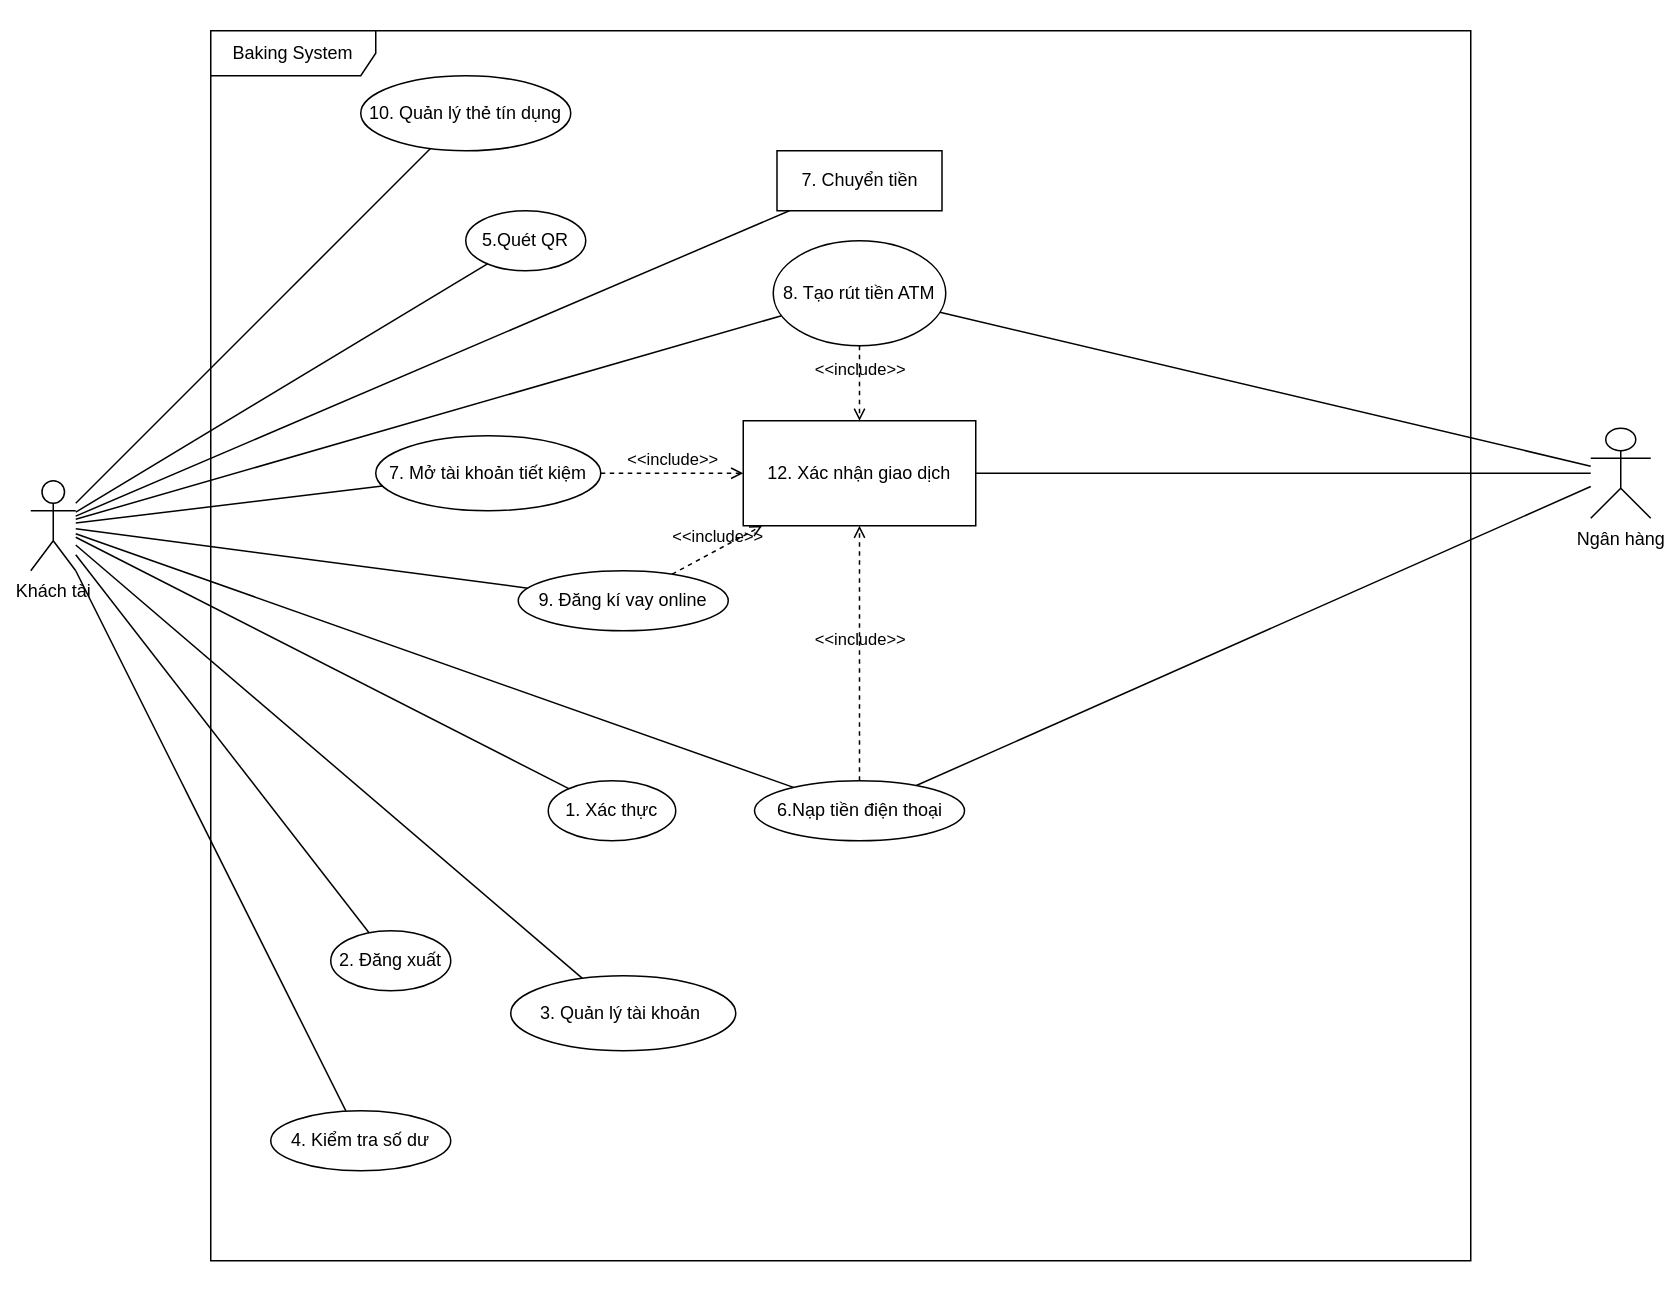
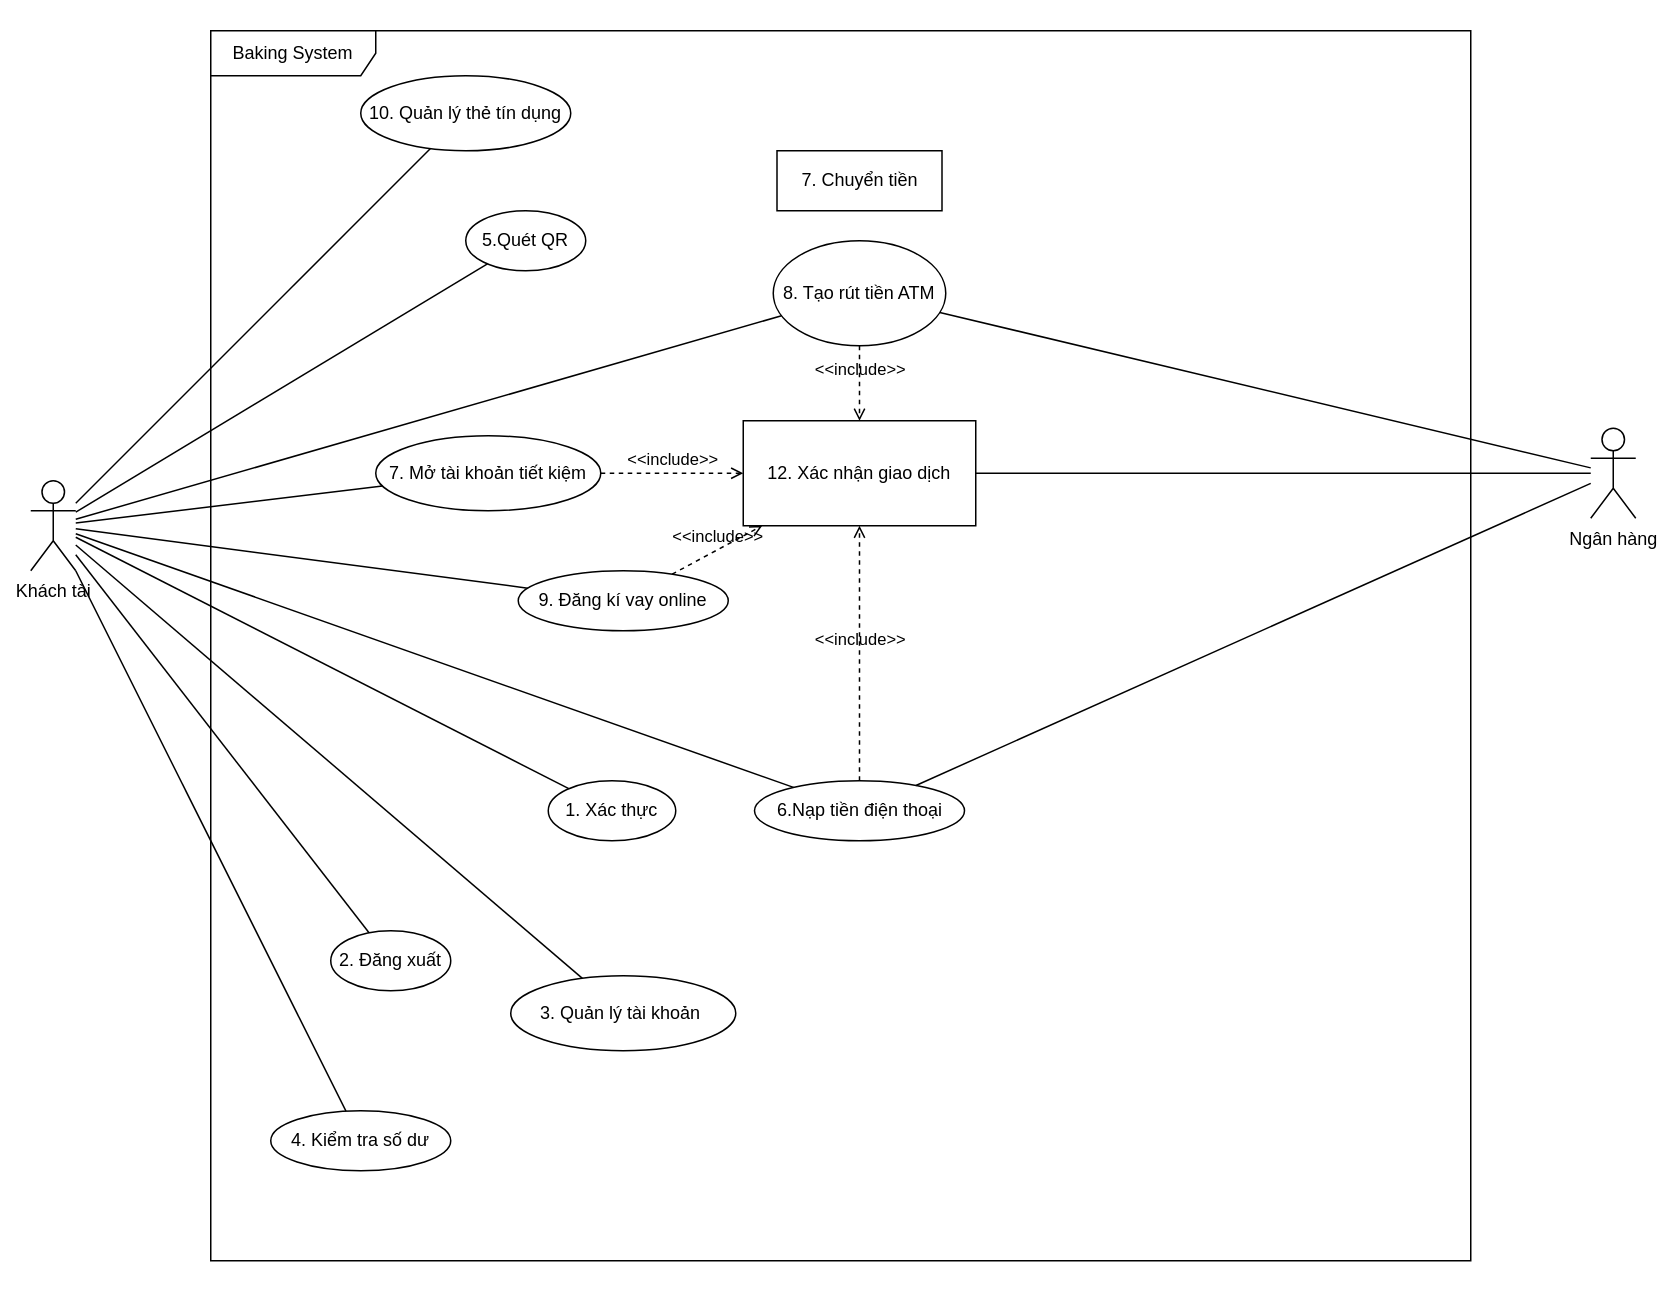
edge "7. Chuyển tiền" -- "Khách tài": removed
node "Ngân hàng": size 60x90 -> 45x90
